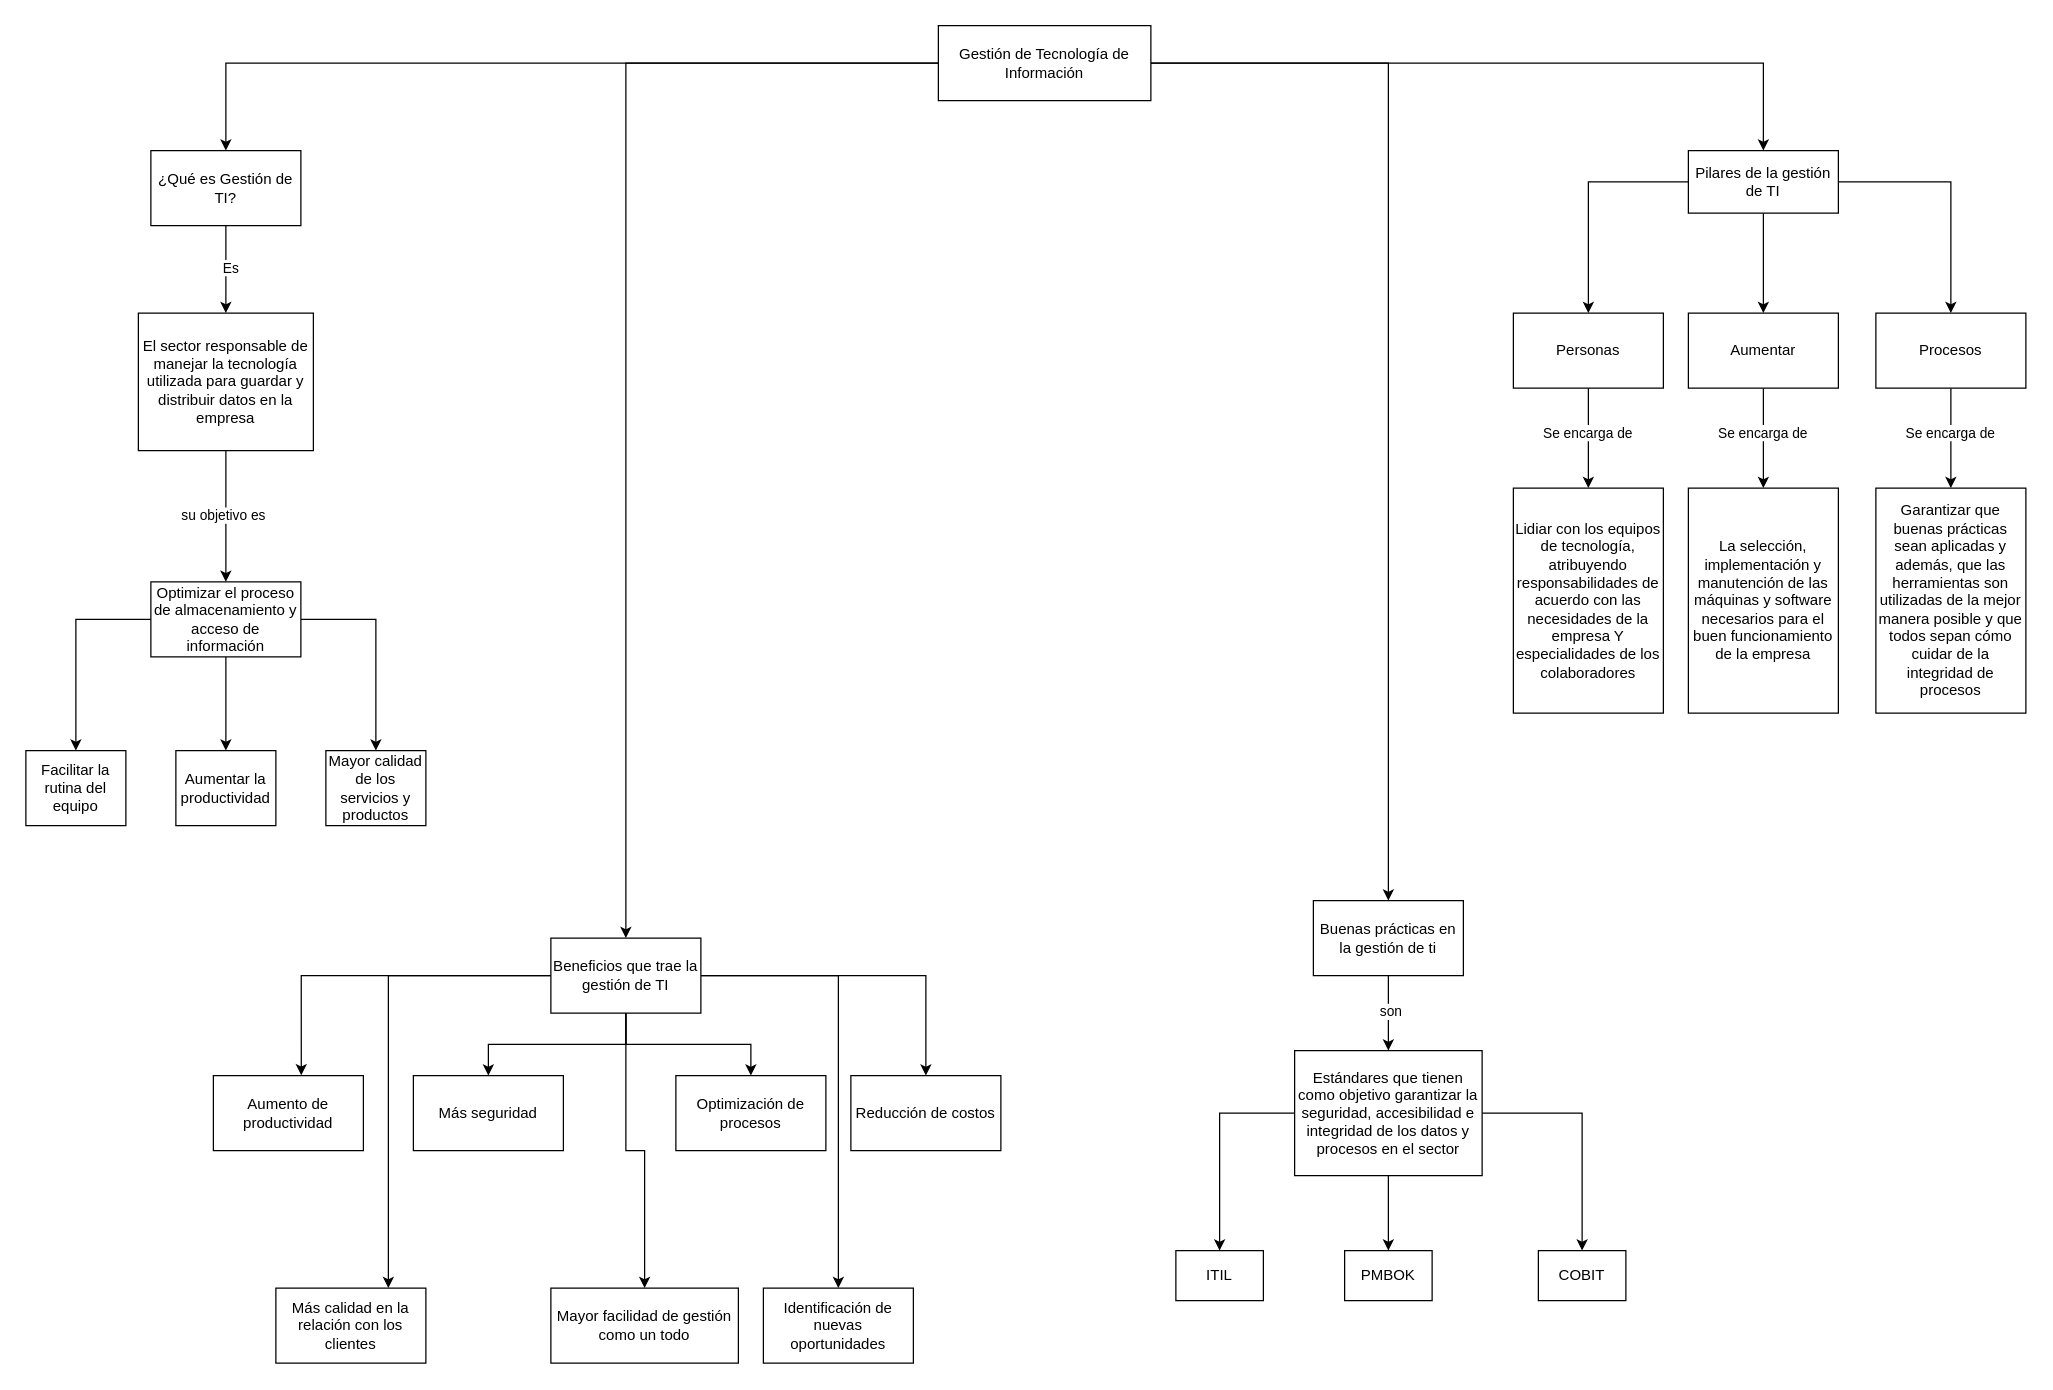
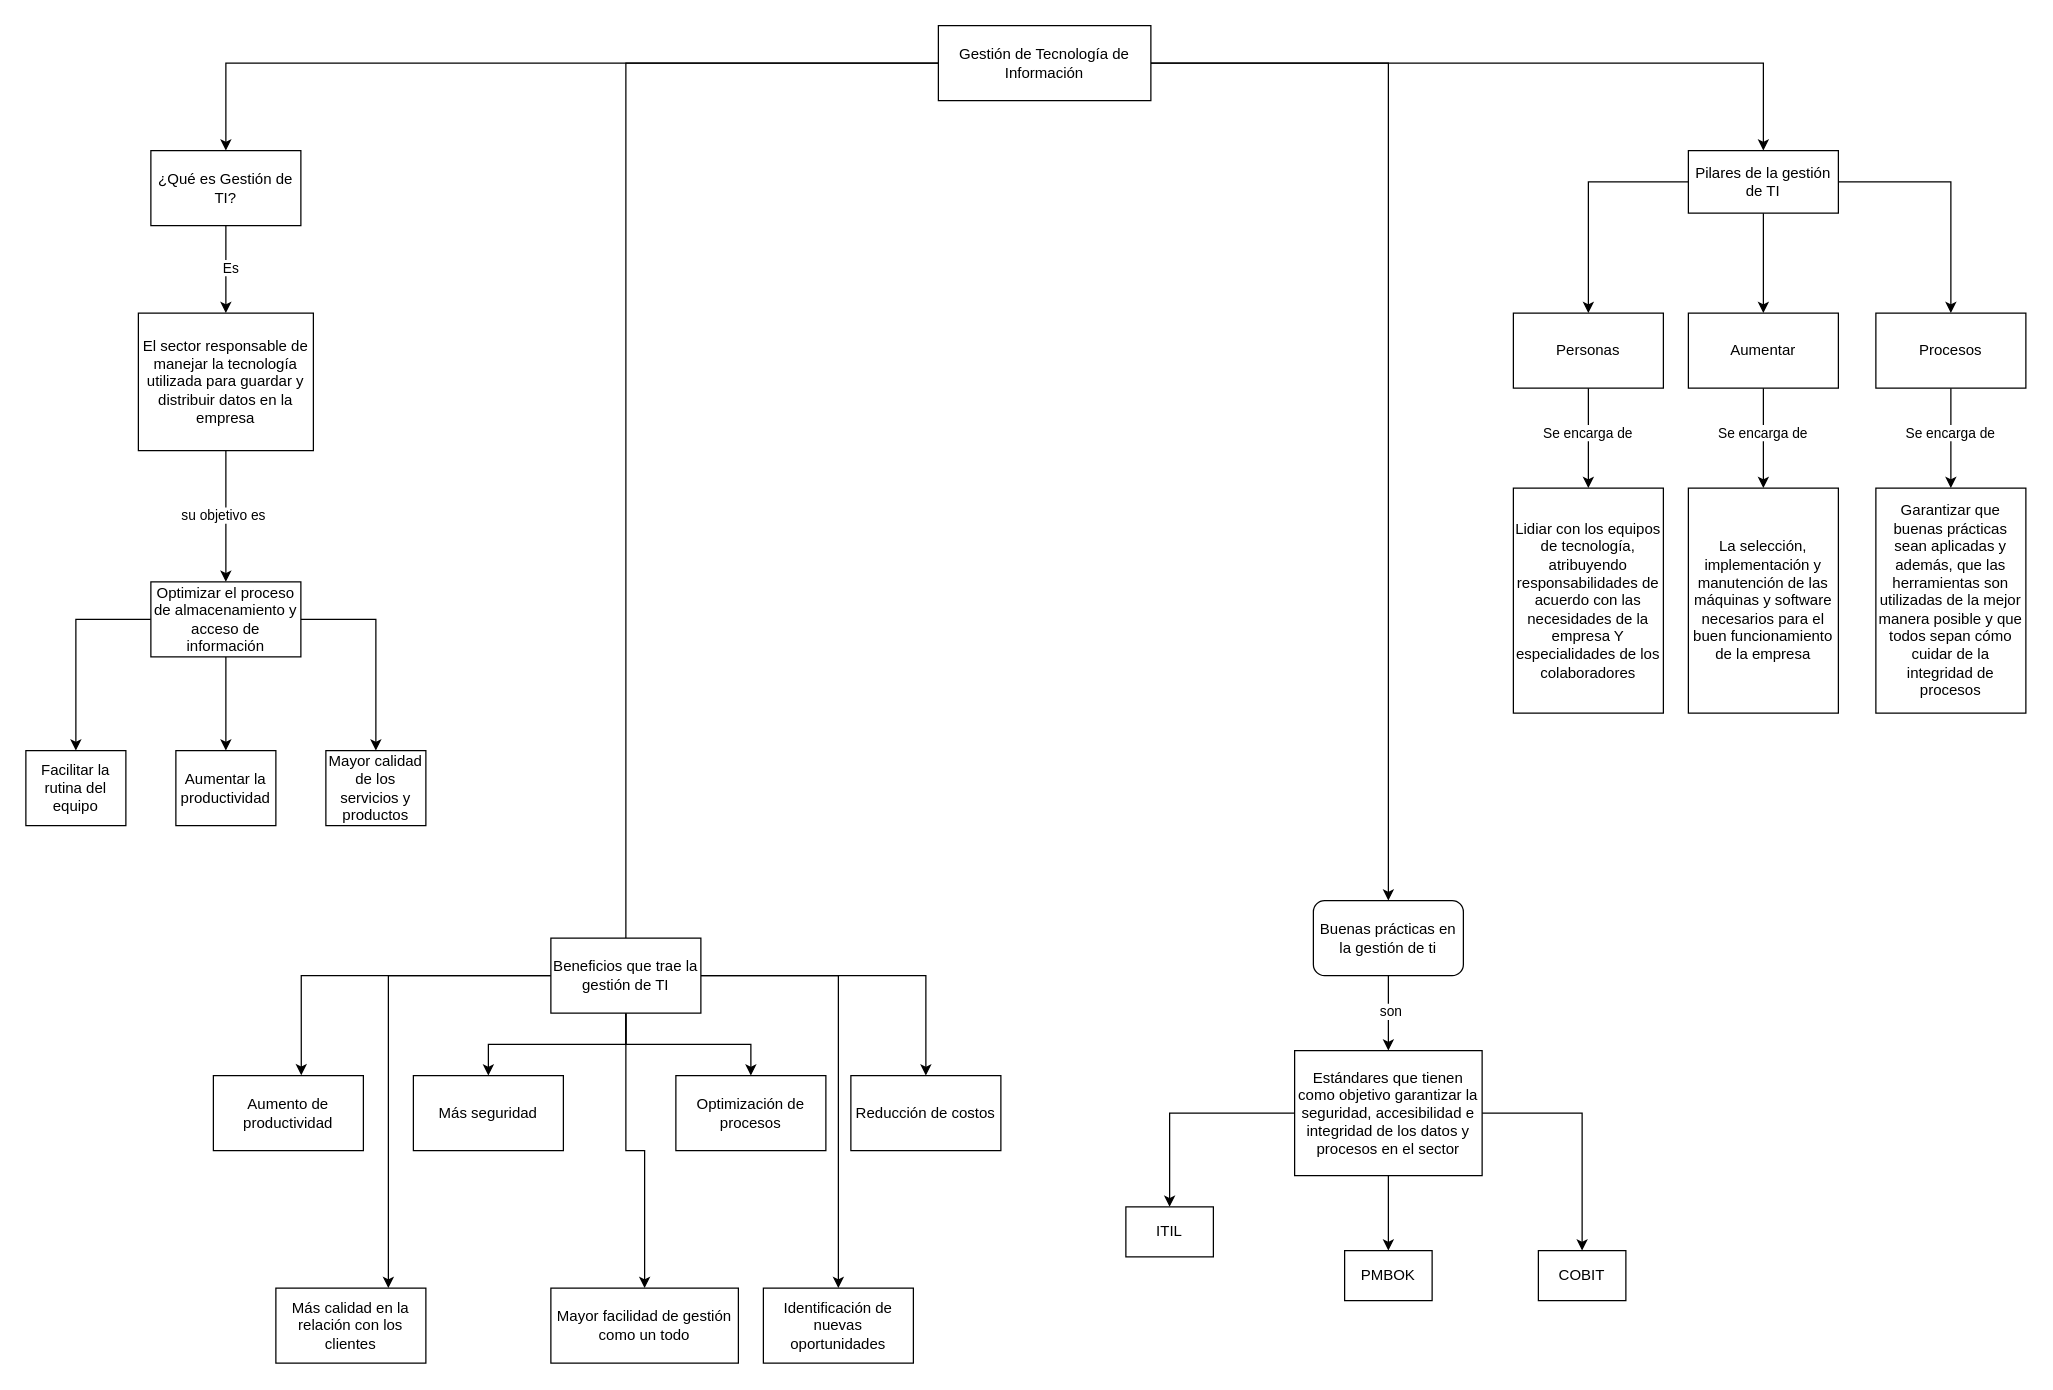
edge "Gestión de Tecnología de Información" -> "Beneficios que trae la gestión de TI": arrowhead classic -> none
node "Buenas prácticas en la gestión de ti": shape rectangle -> rounded rectangle
node "ITIL": moved (1219, 1276) -> (1169, 1232)
